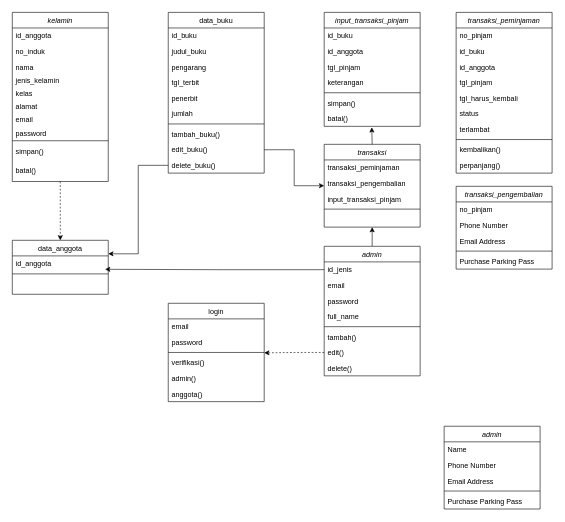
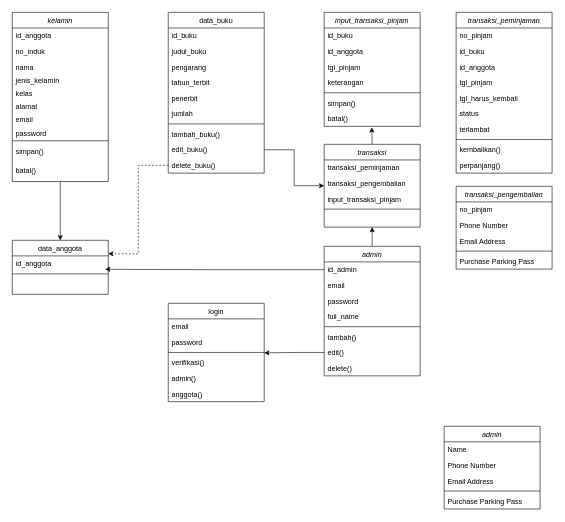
node "tgl_terbit": label "tgl_terbit" -> "tahun_terbit"
edge "kelamin" -> "data_anggota": style dashed -> solid
edge "delete_buku()" -> "data_anggota": style solid -> dashed
node "id_jenis": label "id_jenis" -> "id_admin"
edge "edit()" -> "verifikasi()": style dashed -> solid
